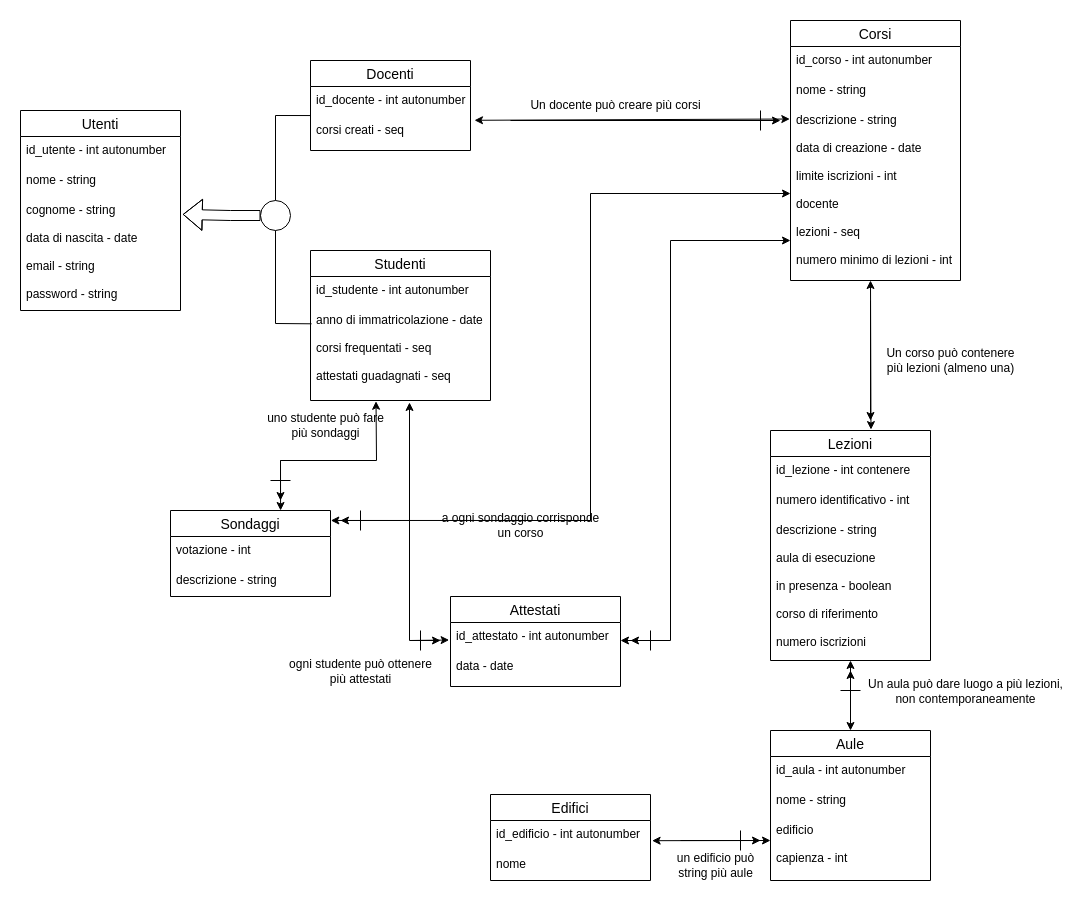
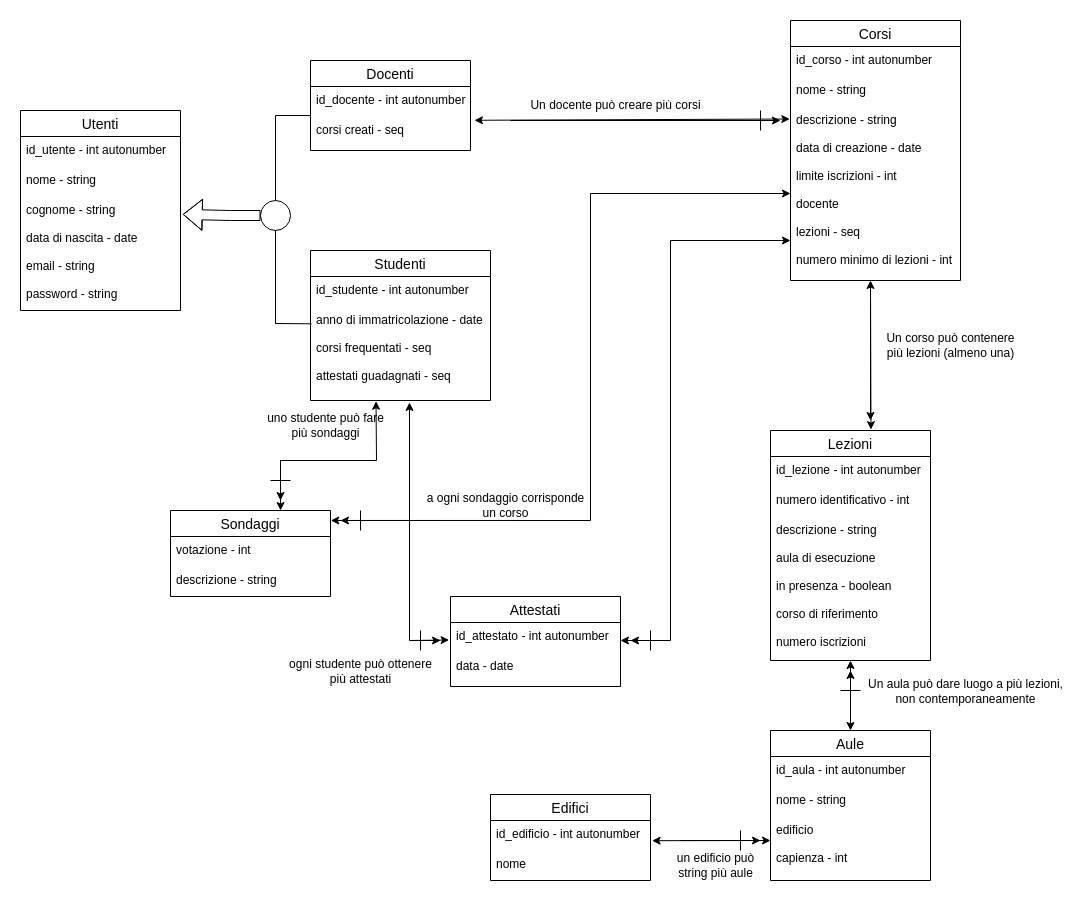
node "Un corso può contenere più lezioni (almeno una)": moved (951, 361) -> (951, 346)
node "id_lezione - int contenere": label "id_lezione - int contenere" -> "id_lezione - int autonumber"
node "a ogni sondaggio corrisponde un corso": moved (521, 526) -> (506, 506)
